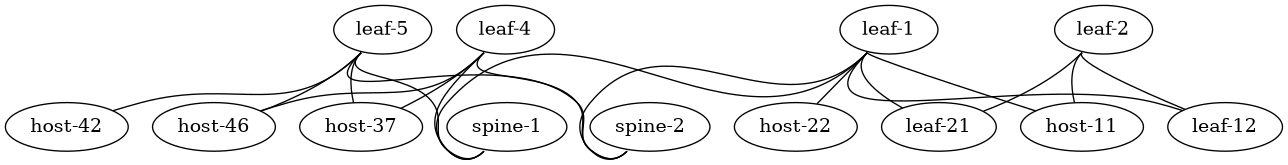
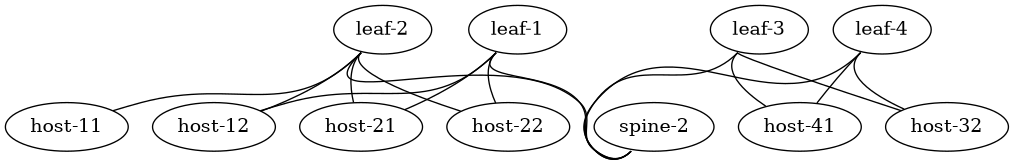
node "leaf-5": label "leaf-5" -> "leaf-3"
edge "leaf-2" -- "spine-2": added
edge "leaf-1" -- "host-11": removed
edge "leaf-2" -- "host-22": added
node "host-42": removed
node "host-46": label "host-46" -> "host-41"
node "host-37": label "host-37" -> "host-32"
node "spine-1": removed
node "leaf-21": label "leaf-21" -> "host-21"
node "leaf-12": label "leaf-12" -> "host-12"
